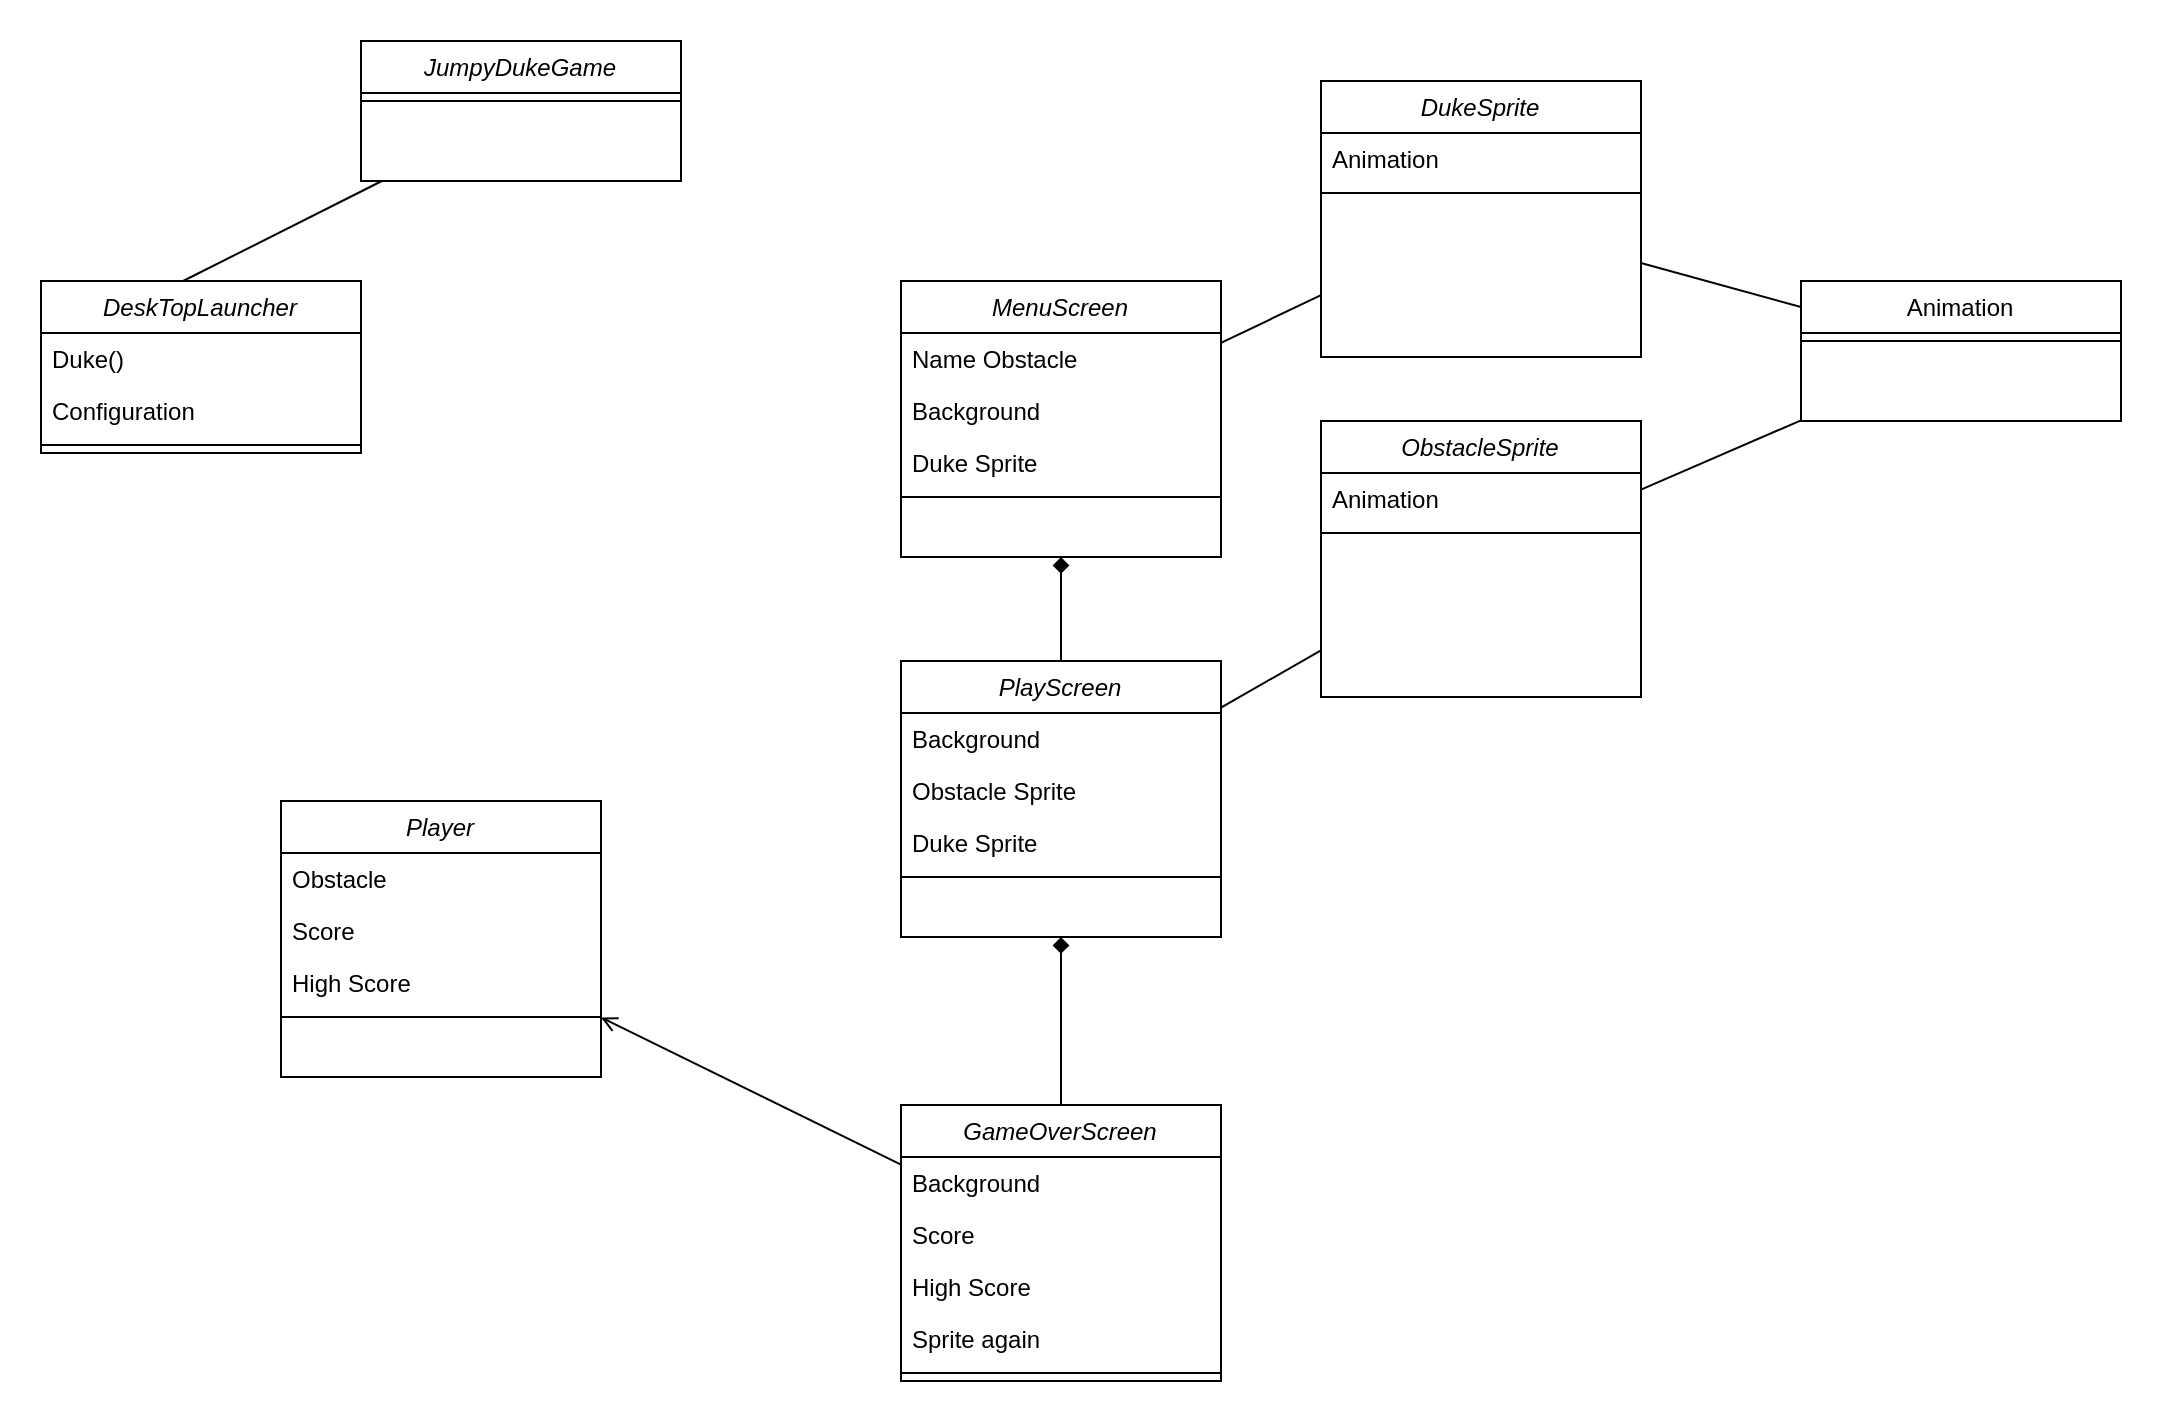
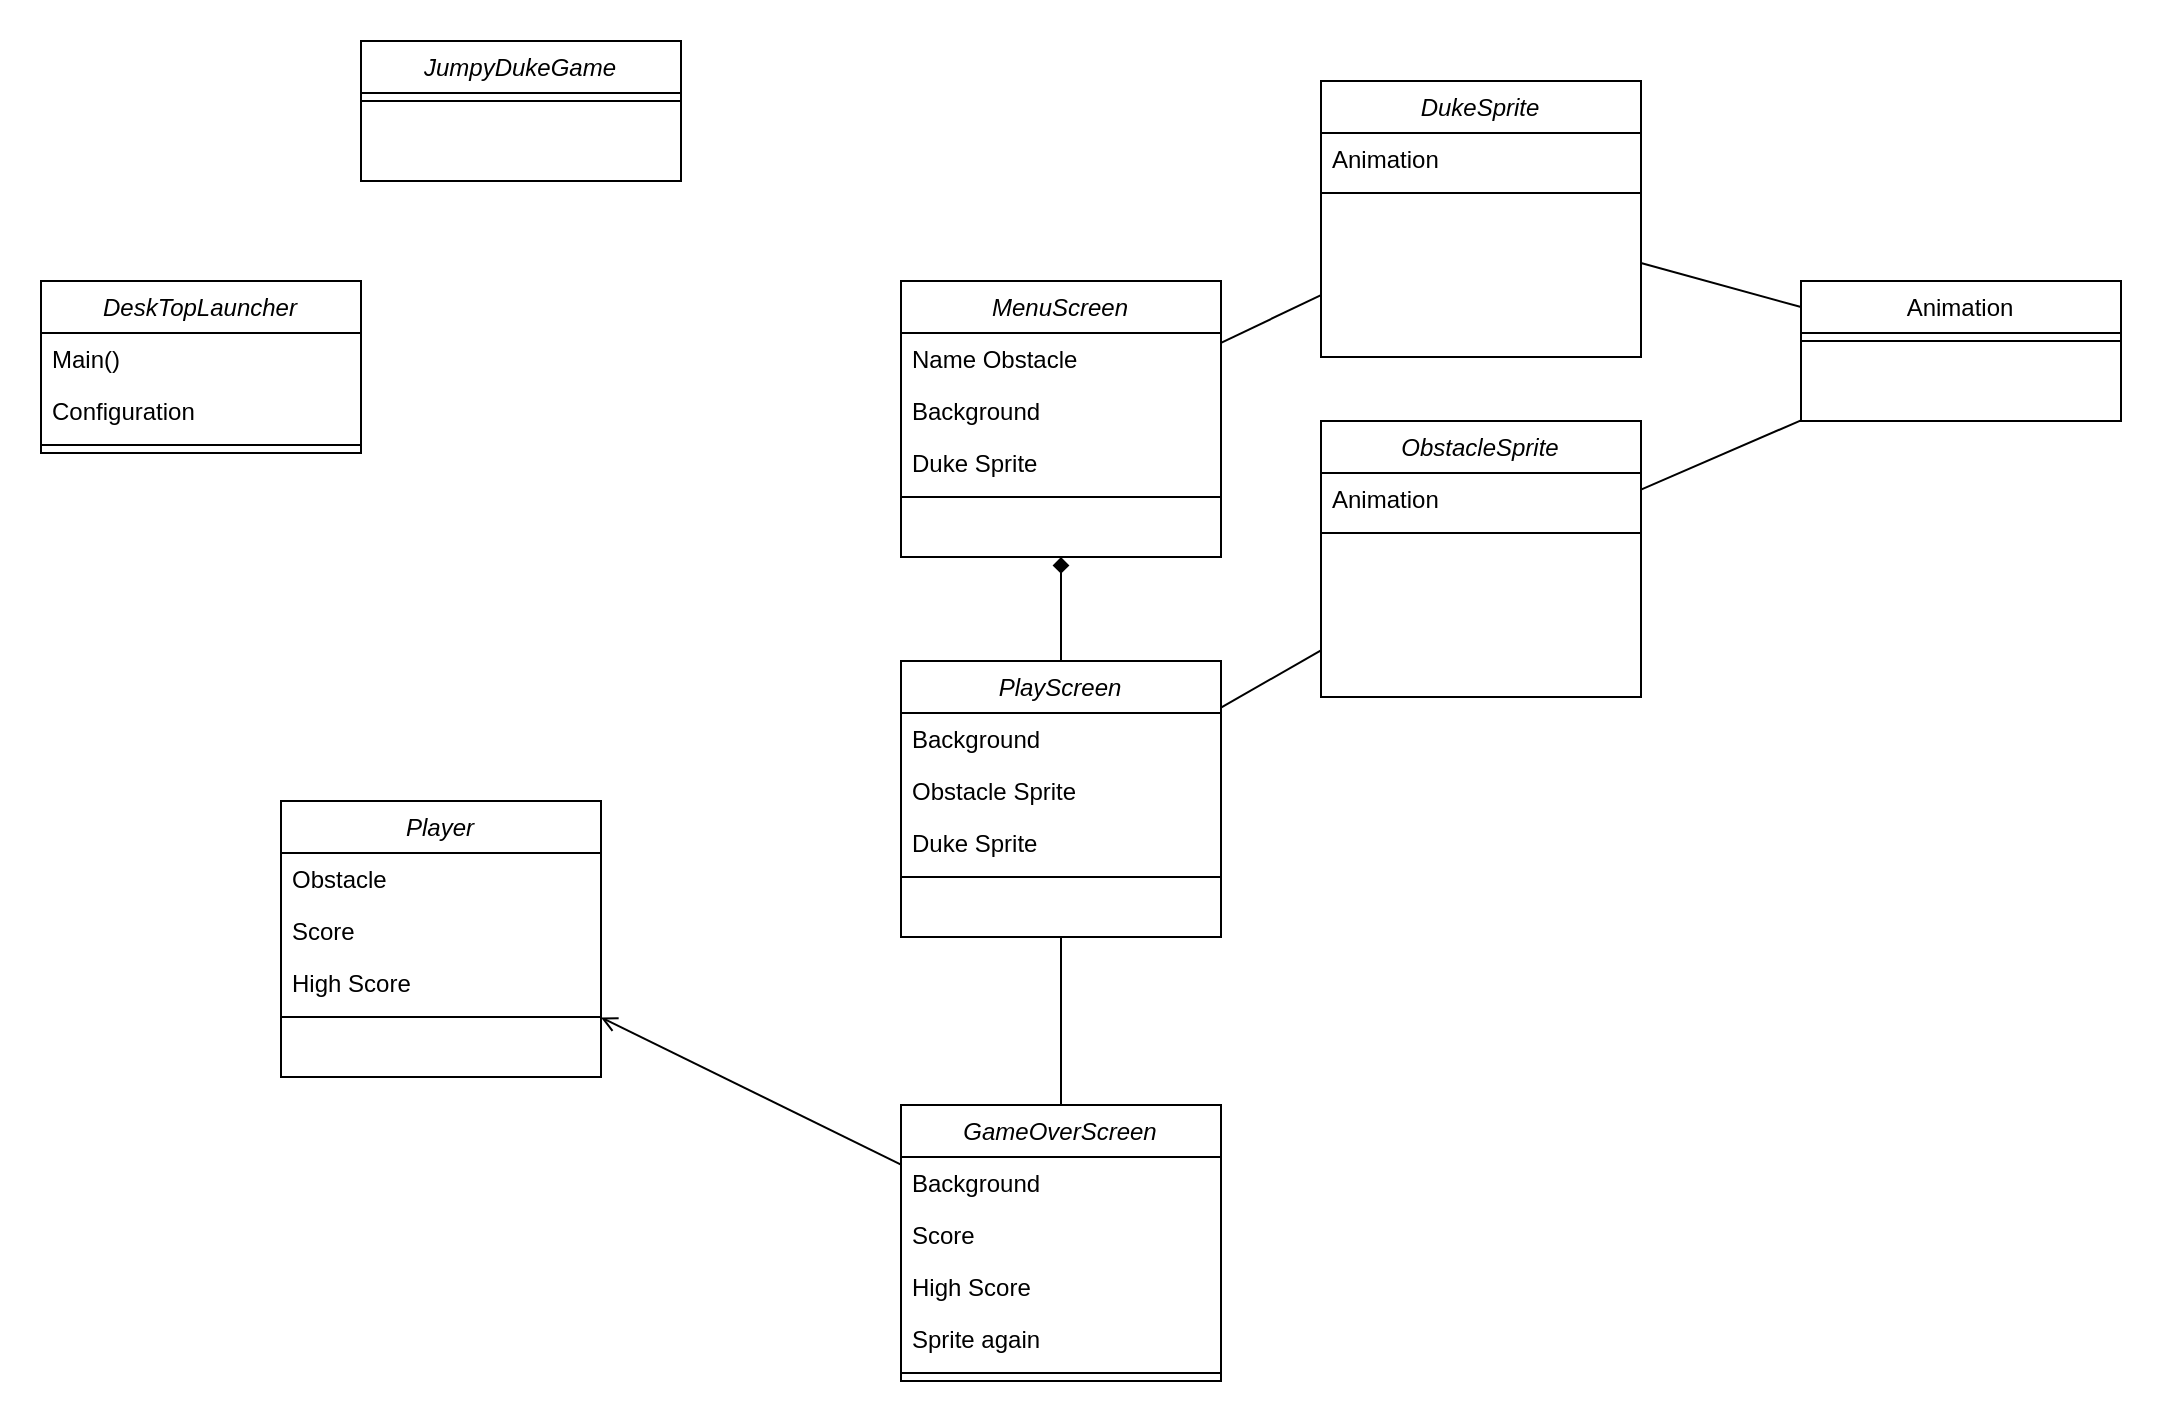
edge "JumpyDukeGame" -- "DeskTopLauncher": removed
node "Duke()": label "Duke()" -> "Main()"
edge "GameOverScreen" -> "PlayScreen": arrowhead diamond -> none
